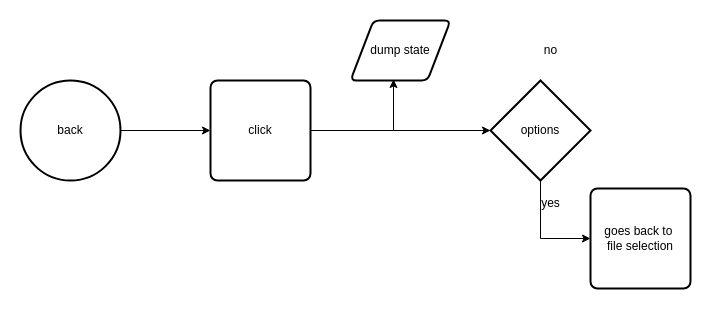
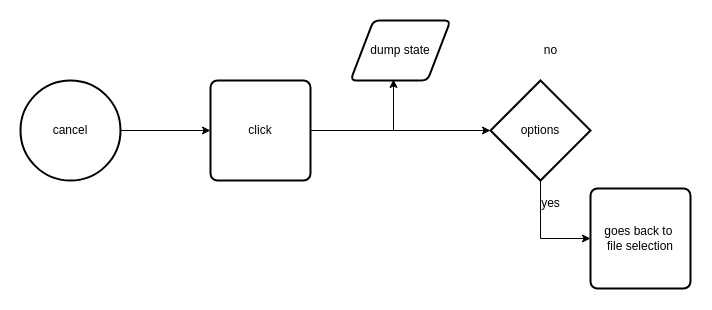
node "back": label "back" -> "cancel"
